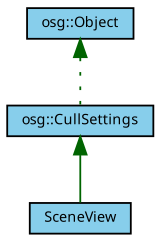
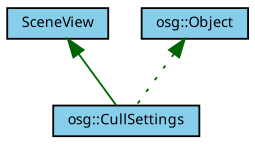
edge "SceneView" -> "osg::CullSettings": reversed
